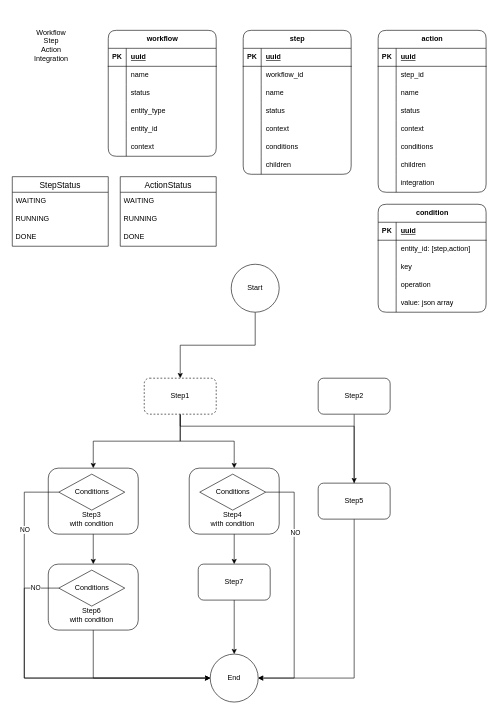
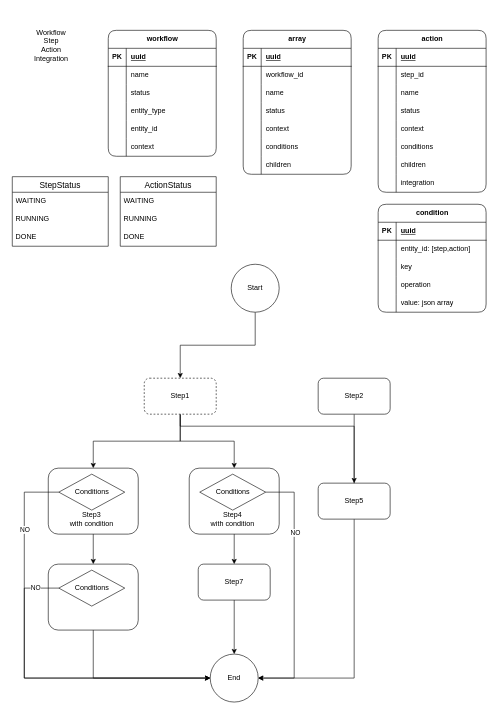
node "step": label "step" -> "array"
node "Step6 with condition": removed
